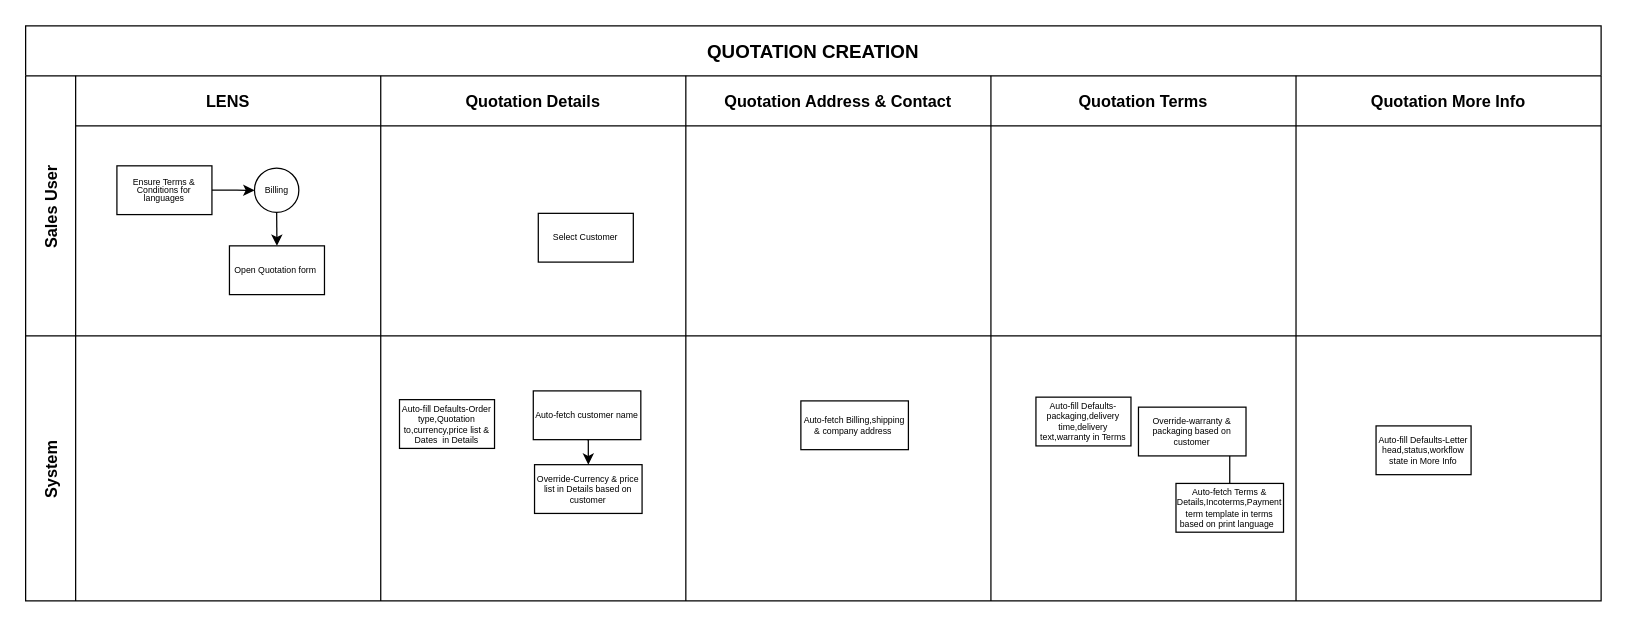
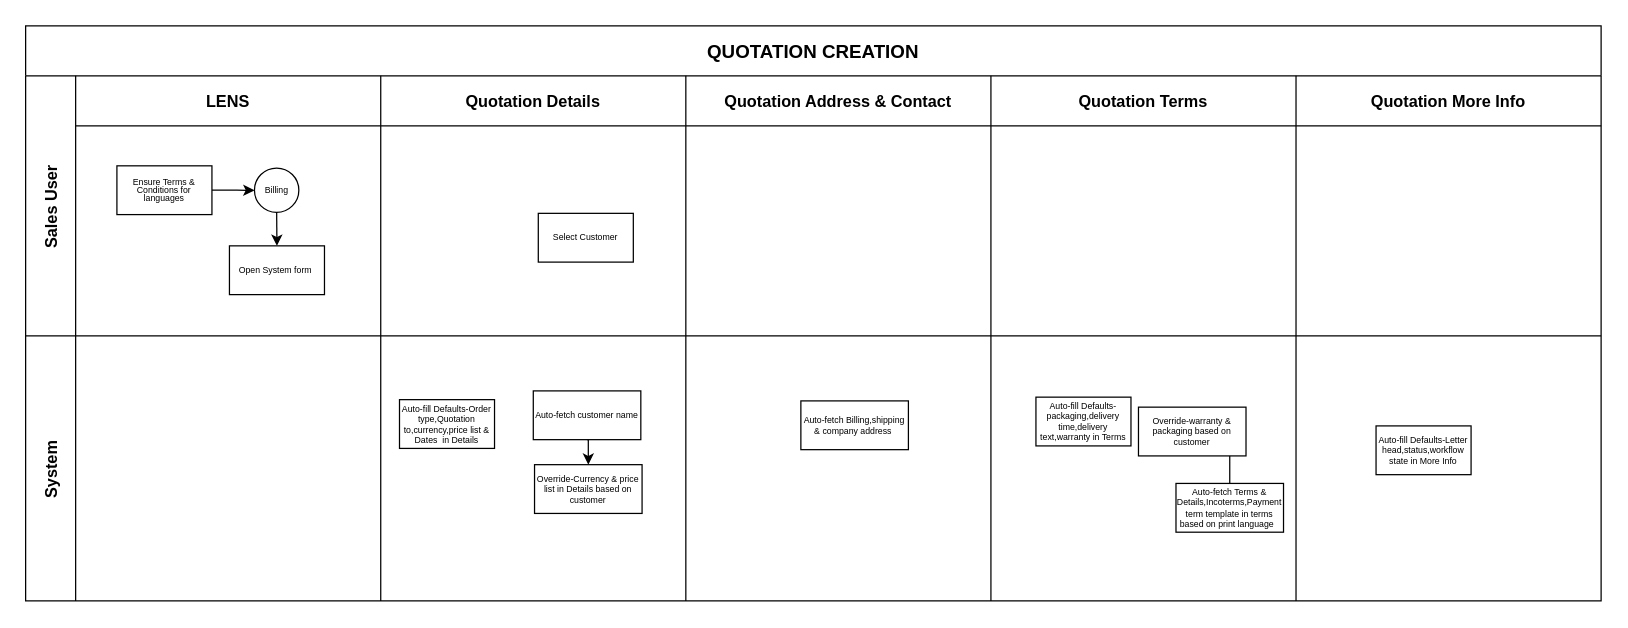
node "Open Quotation form": label "Open Quotation form" -> "Open System form"
